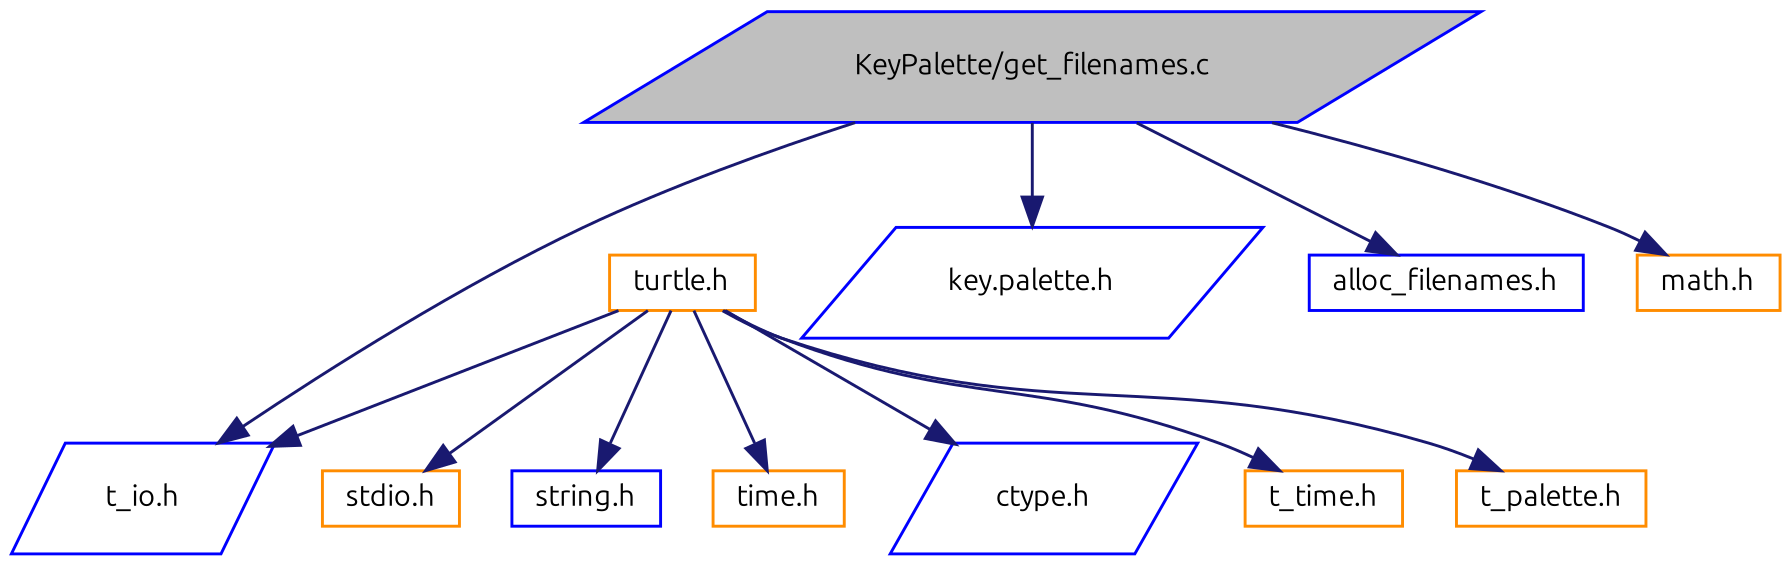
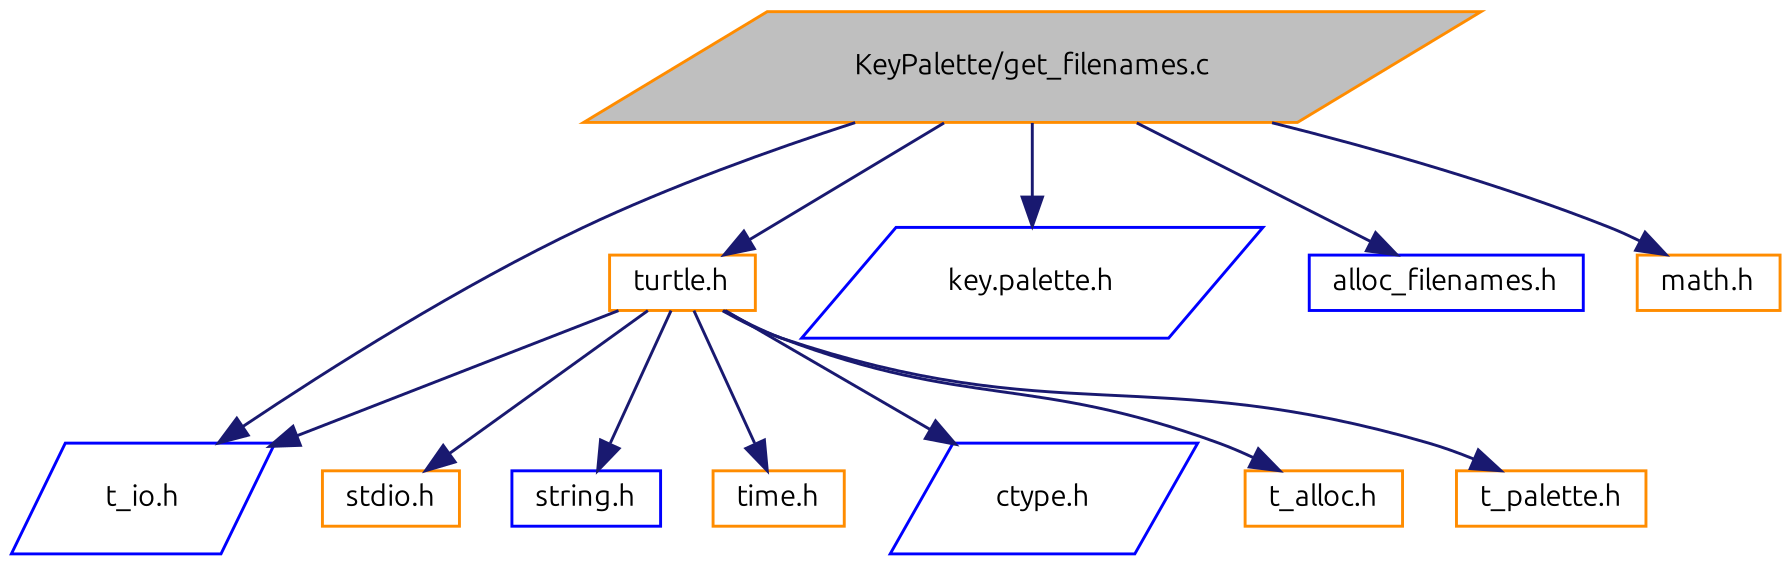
node "KeyPalette/get_filenames.c": color blue -> darkorange
edge "KeyPalette/get_filenames.c" -> "turtle.h": added
node "t_time.h": label "t_time.h" -> "t_alloc.h"
